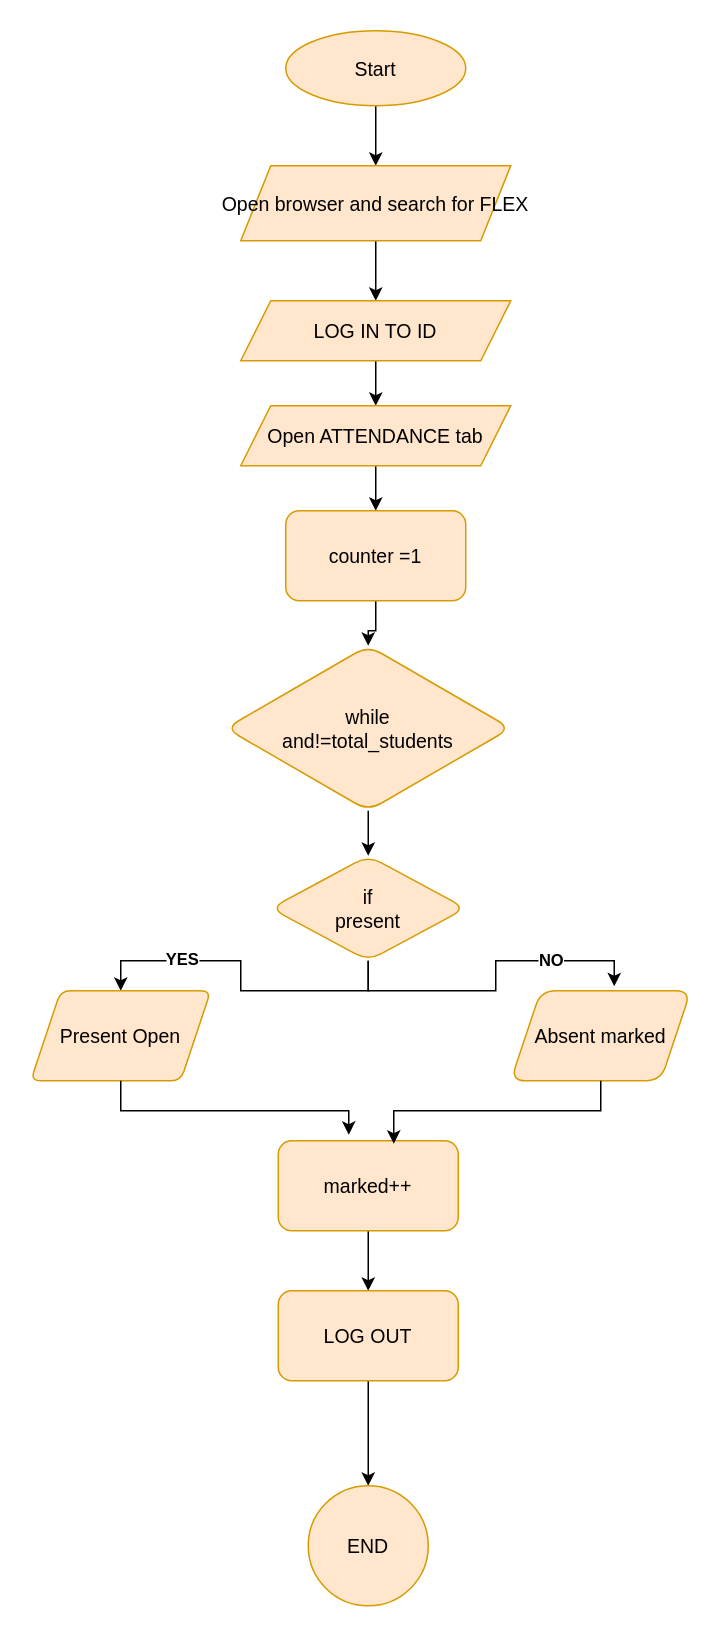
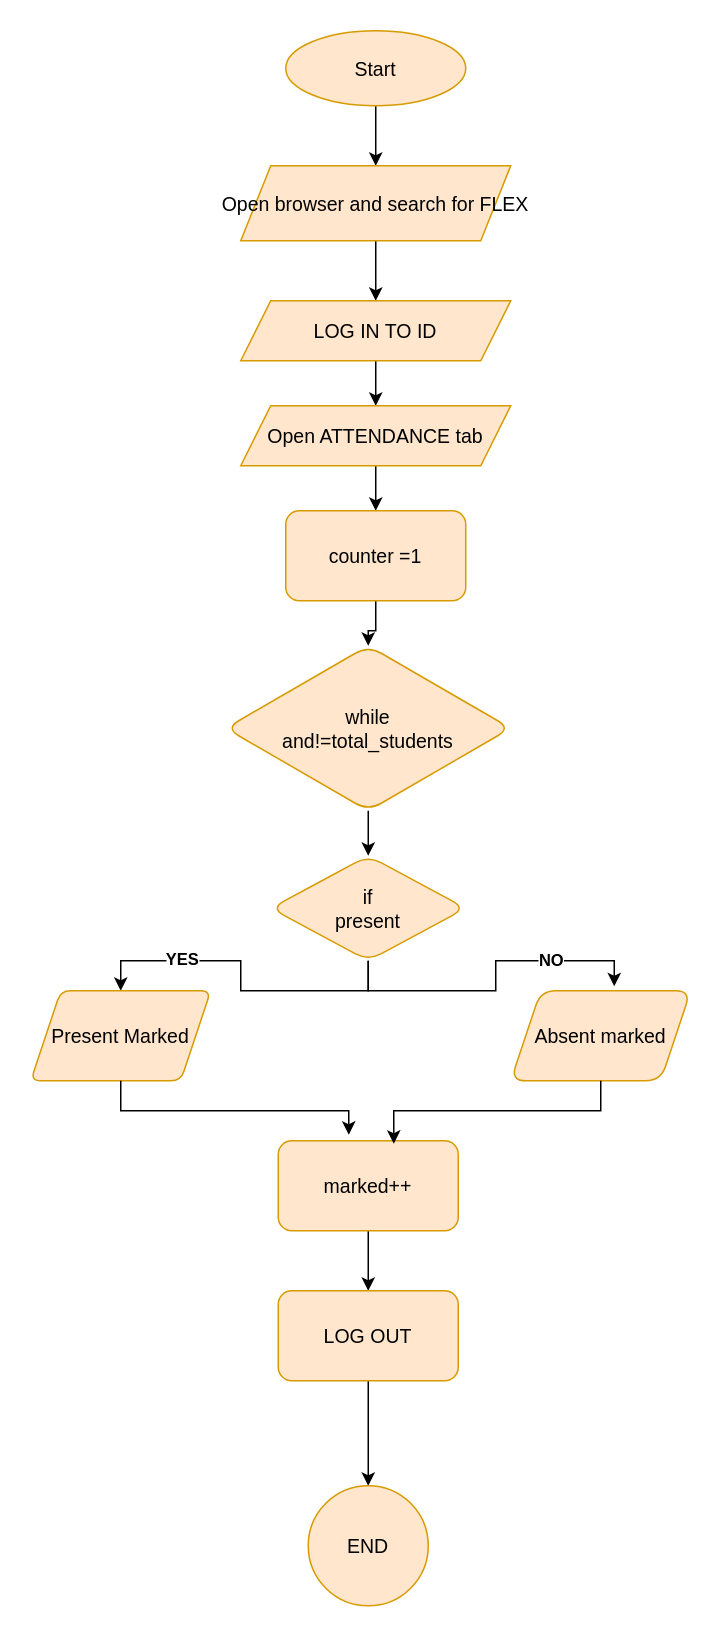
node "Present Open": label "Present Open" -> "Present Marked"
